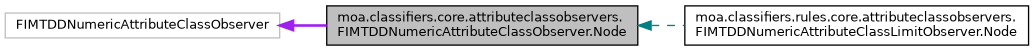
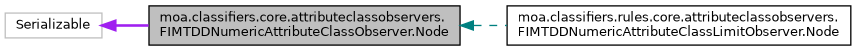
node "FIMTDDNumericAttributeClassObserver": label "FIMTDDNumericAttributeClassObserver" -> "Serializable"
